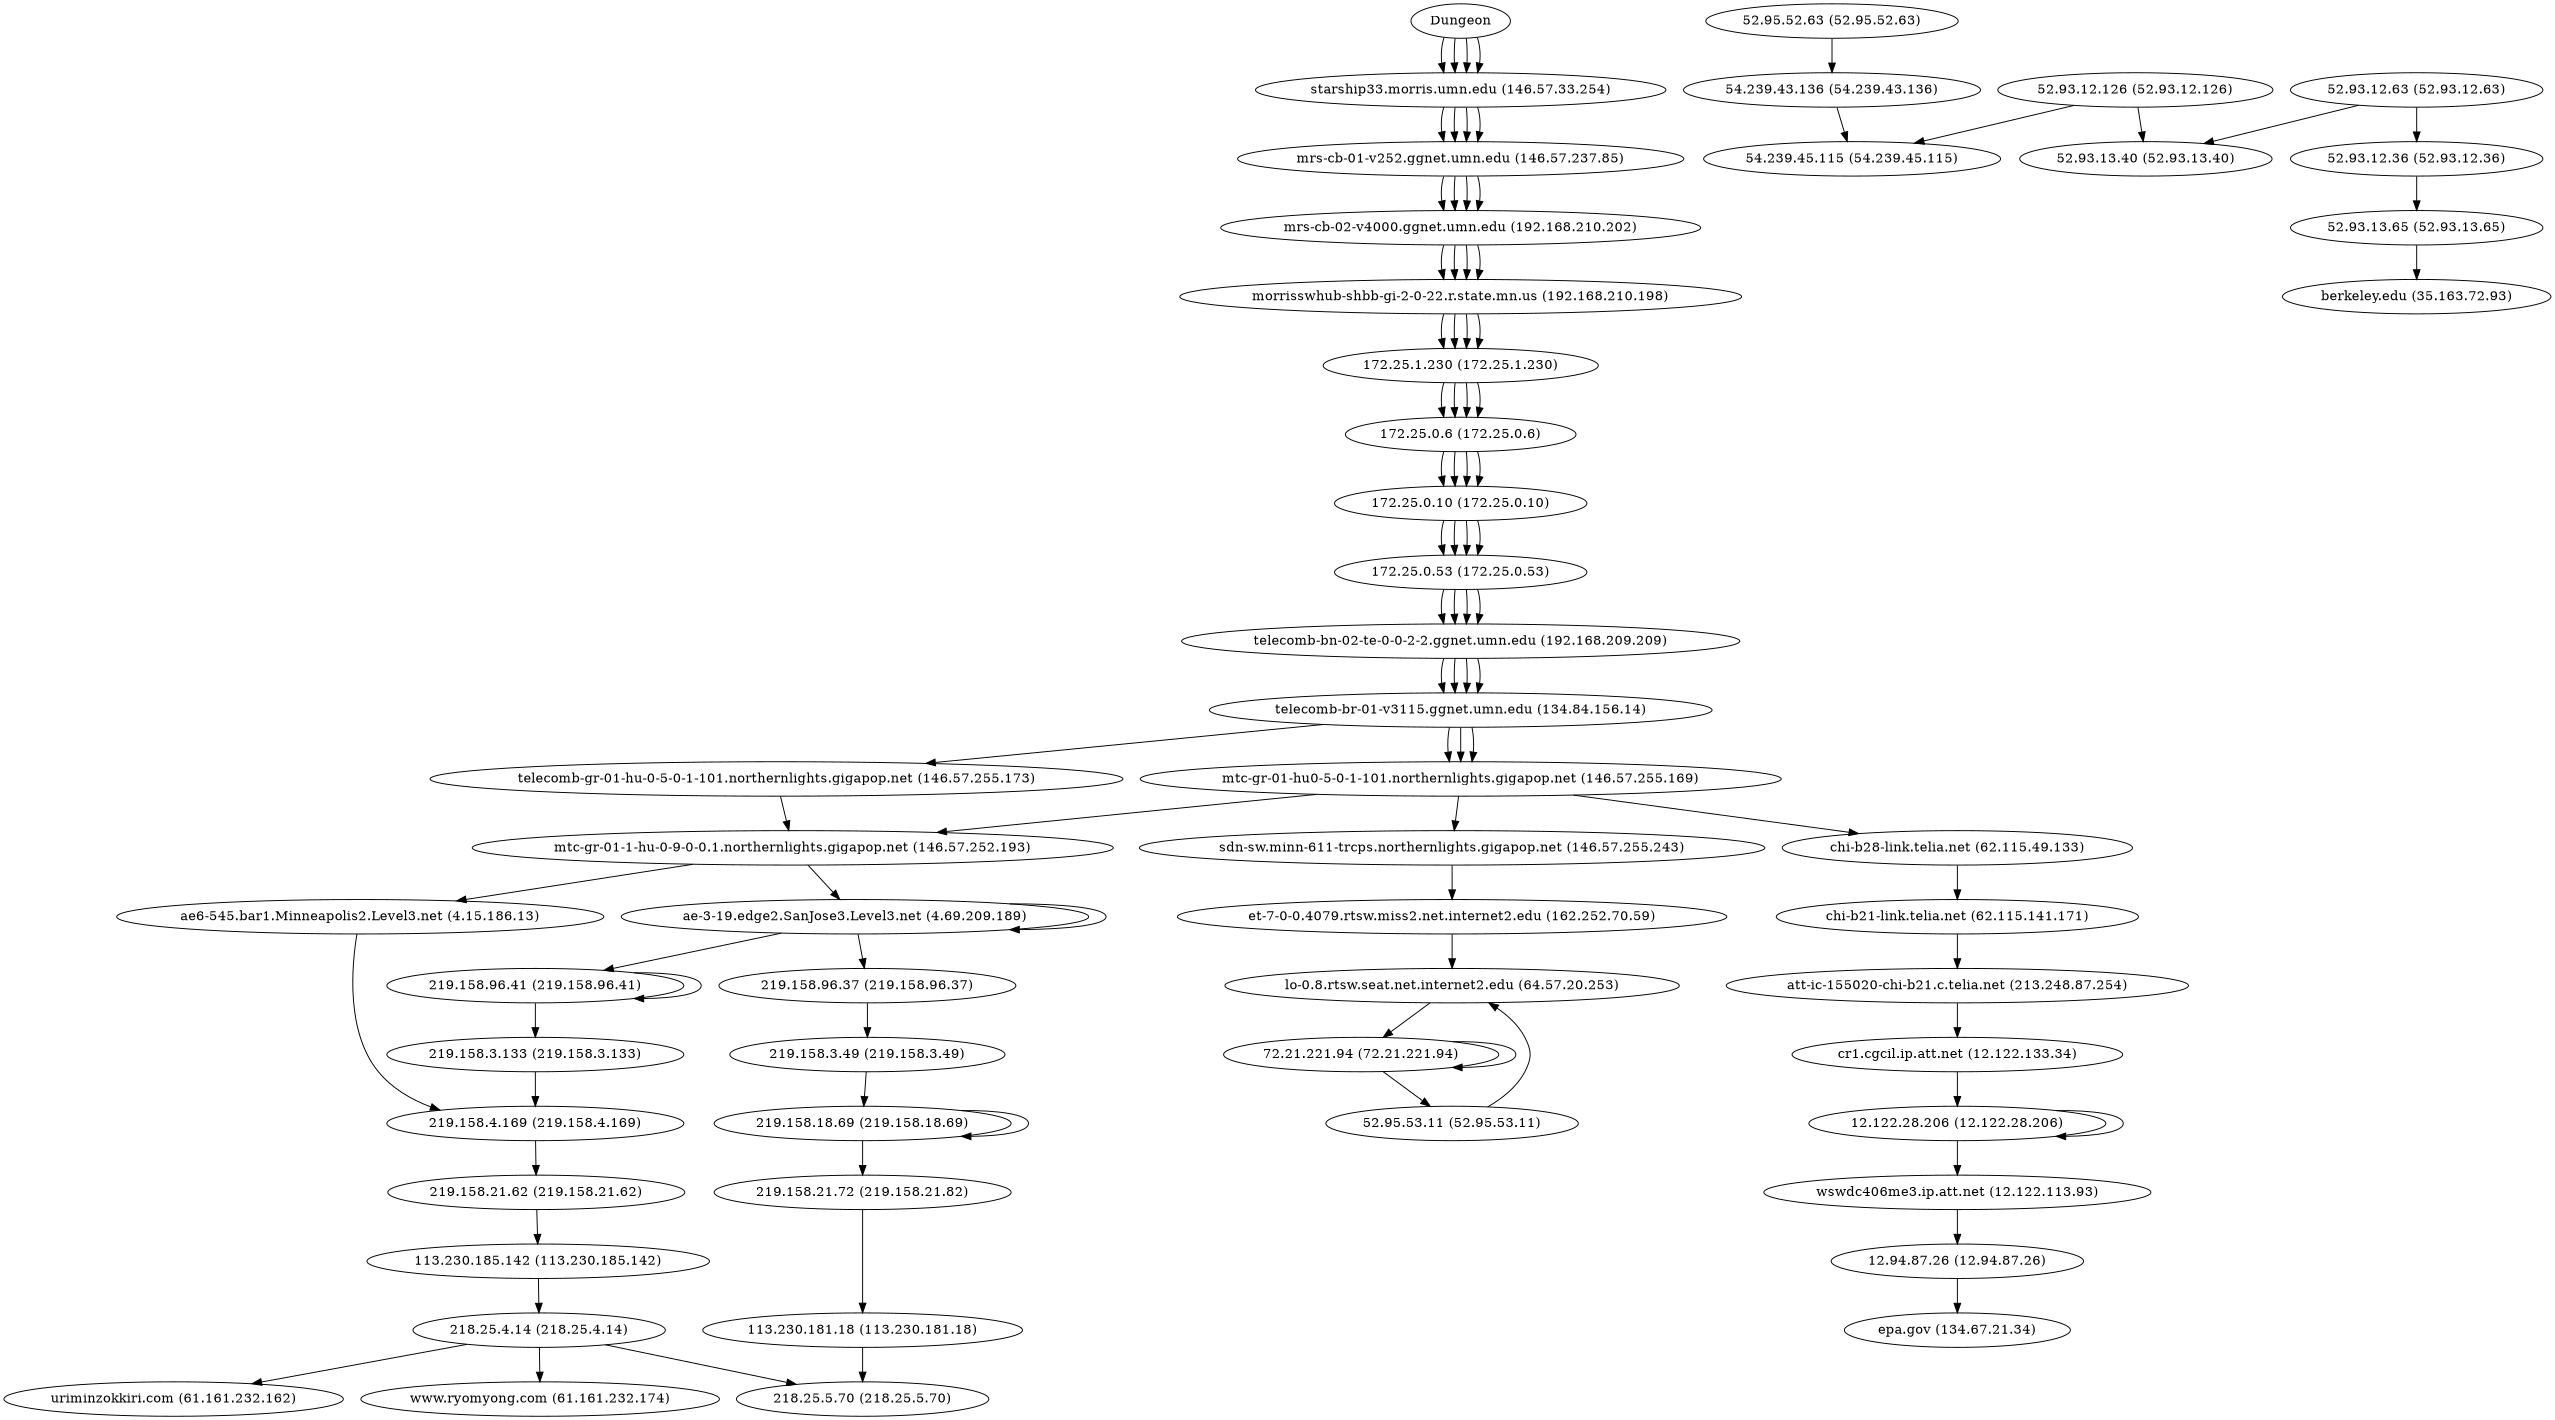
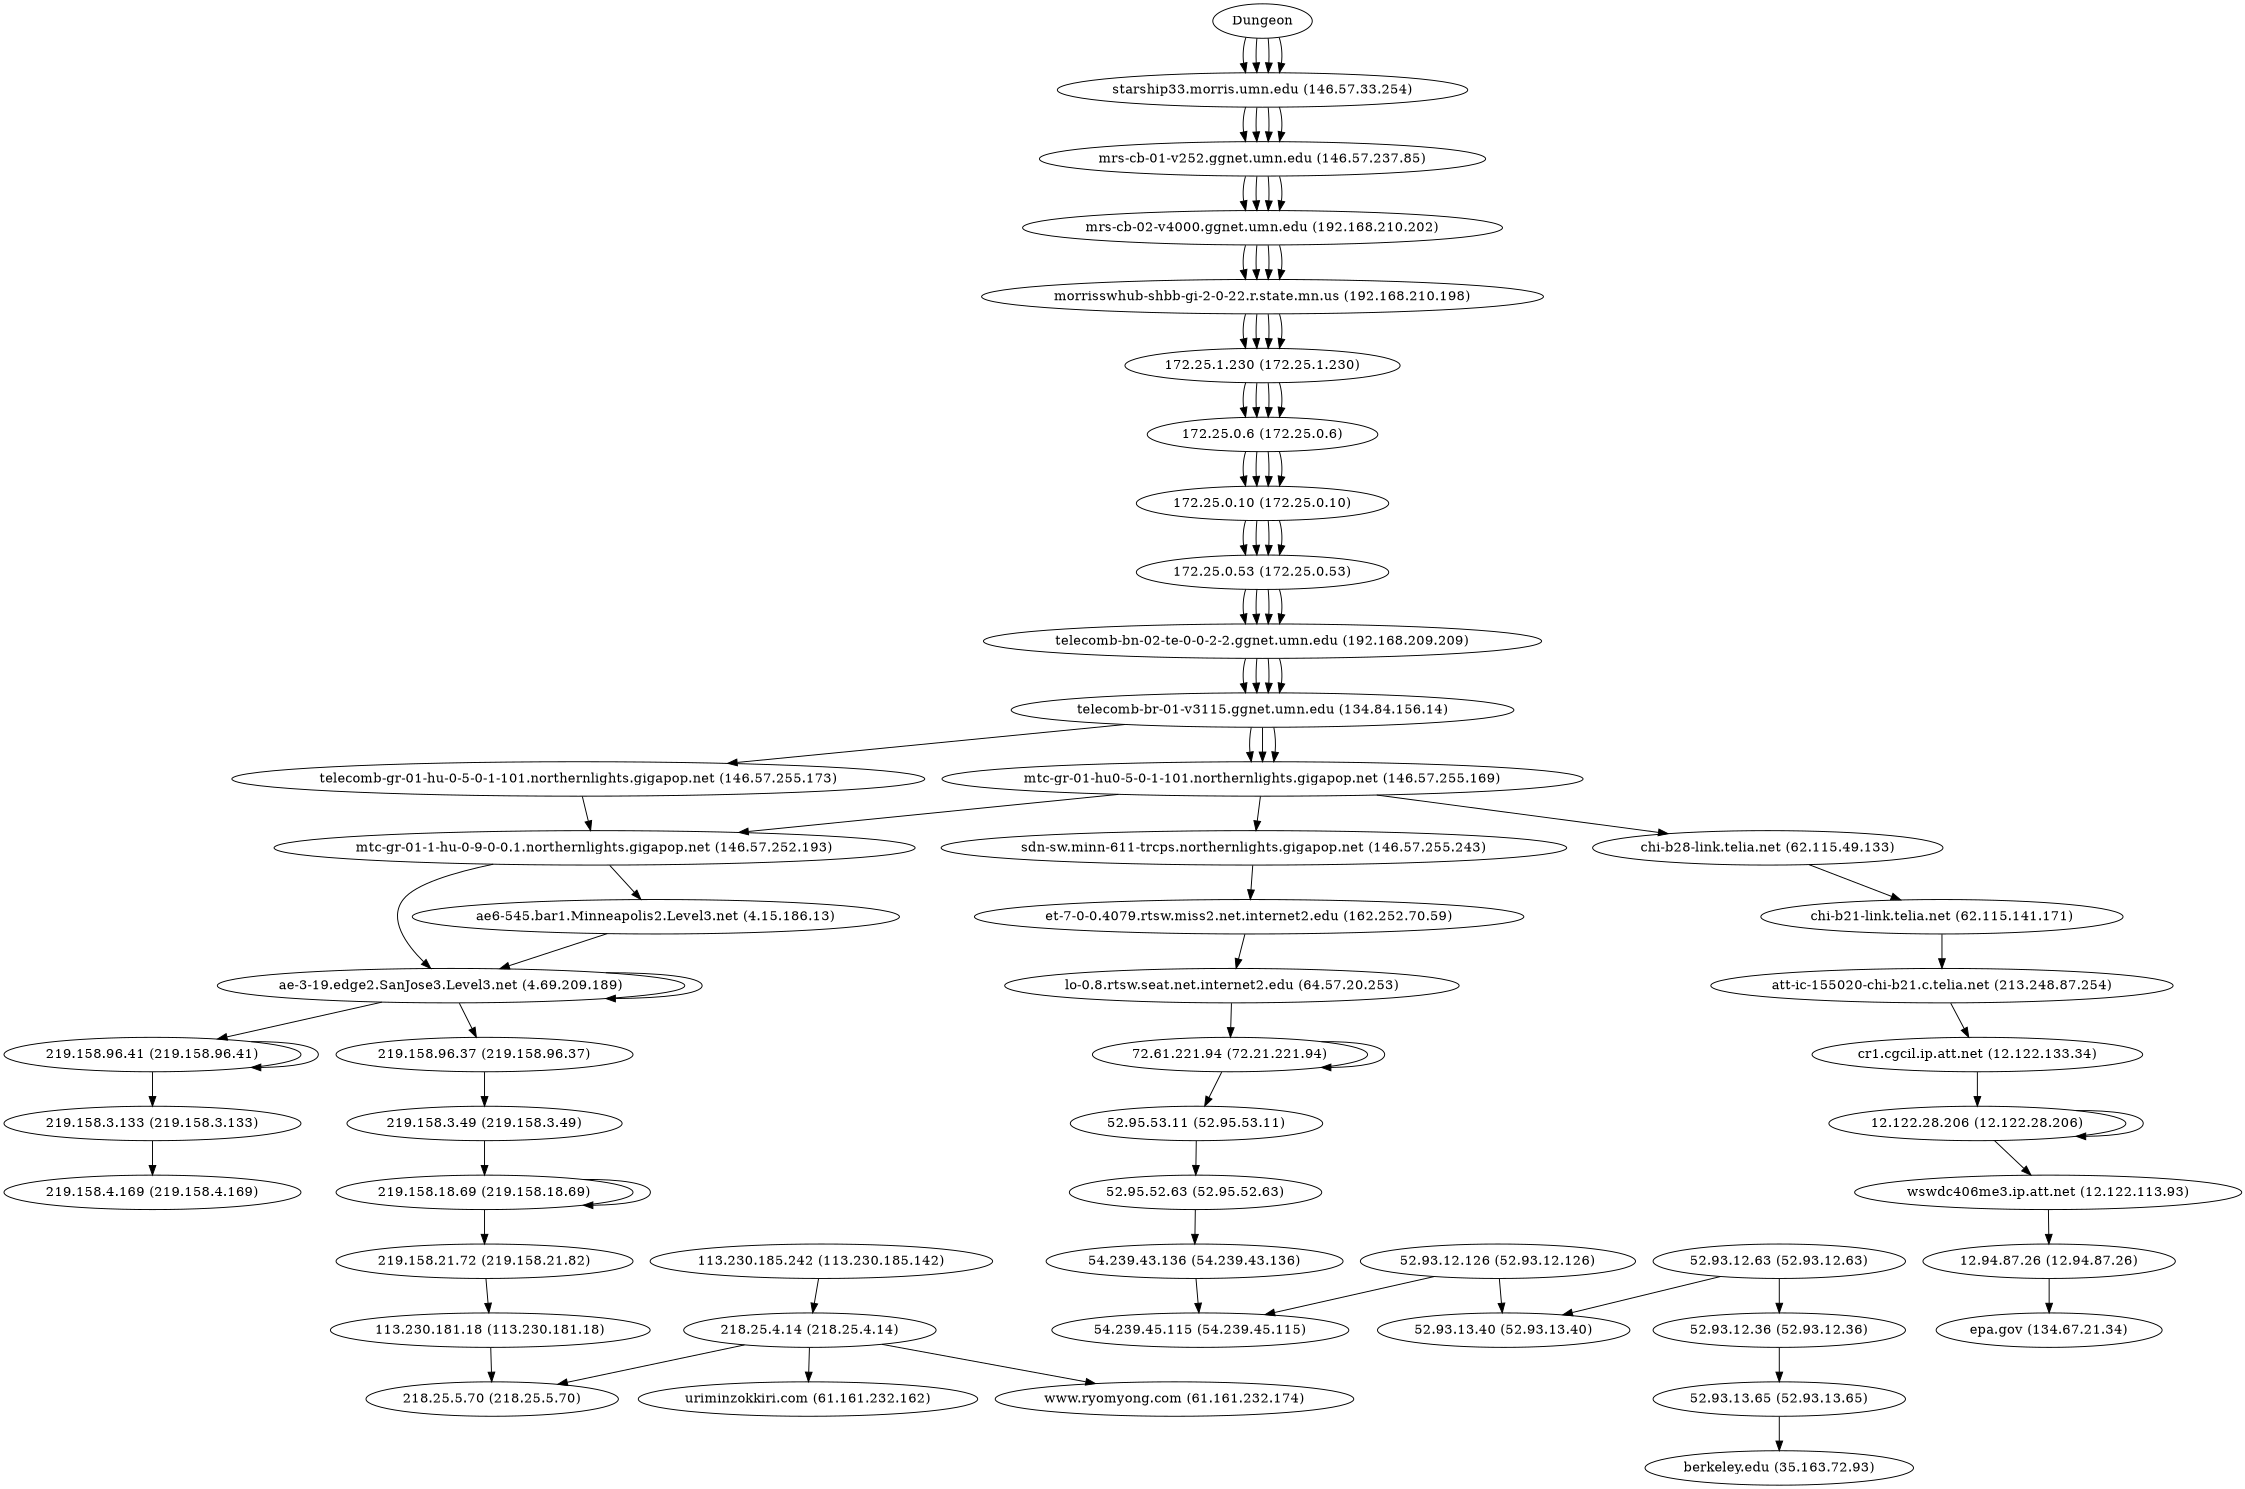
edge "ae6-545.bar1.Minneapolis2.Level3.net (4.15.186.13)" -> "219.158.4.169 (219.158.4.169)": now "ae6-545.bar1.Minneapolis2.Level3.net (4.15.186.13)" -> "ae-3-19.edge2.SanJose3.Level3.net (4.69.209.189)"
node "72.21.221.94 (72.21.221.94)": label "72.21.221.94 (72.21.221.94)" -> "72.61.221.94 (72.21.221.94)"
edge "52.95.53.11 (52.95.53.11)" -> "lo-0.8.rtsw.seat.net.internet2.edu (64.57.20.253)": now "52.95.53.11 (52.95.53.11)" -> "52.95.52.63 (52.95.52.63)"
node "219.158.21.62 (219.158.21.62)": removed
node "113.230.185.142 (113.230.185.142)": label "113.230.185.142 (113.230.185.142)" -> "113.230.185.242 (113.230.185.142)"
